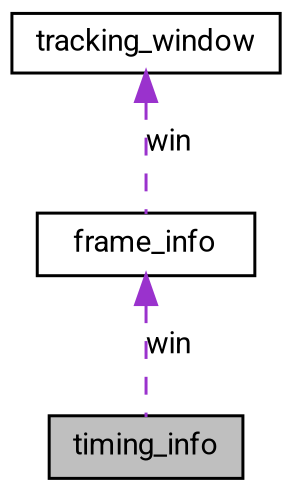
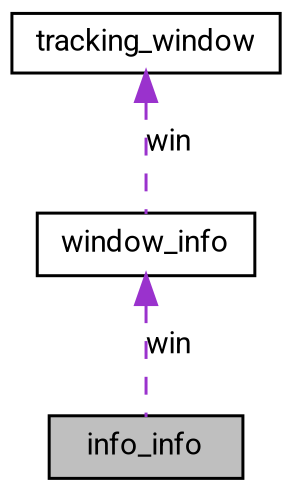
node "frame_info": label "frame_info" -> "window_info"
node "timing_info": label "timing_info" -> "info_info"
